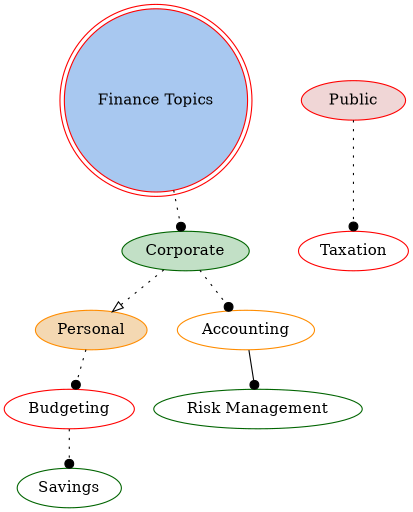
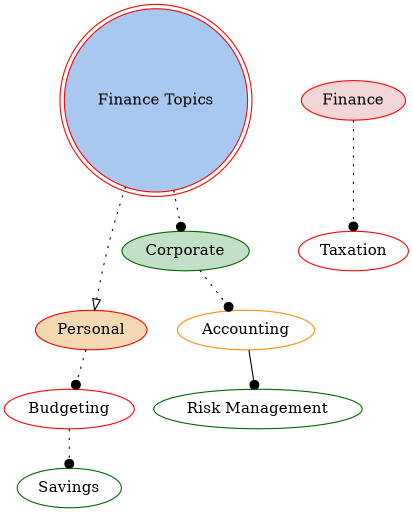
node "Public": label "Public" -> "Finance"
edge "Corporate" -> "Personal": now "Finance Topics" -> "Personal"
node "Personal": color darkorange -> red
